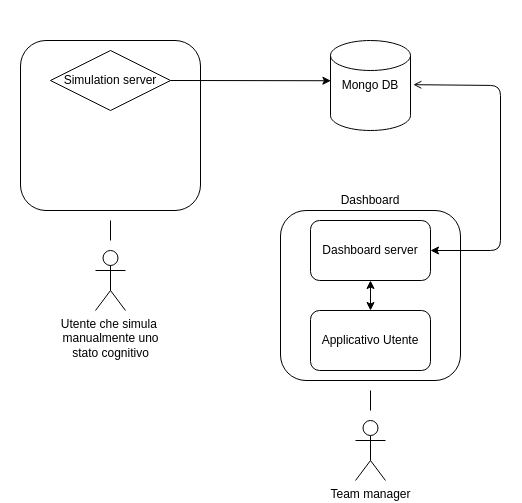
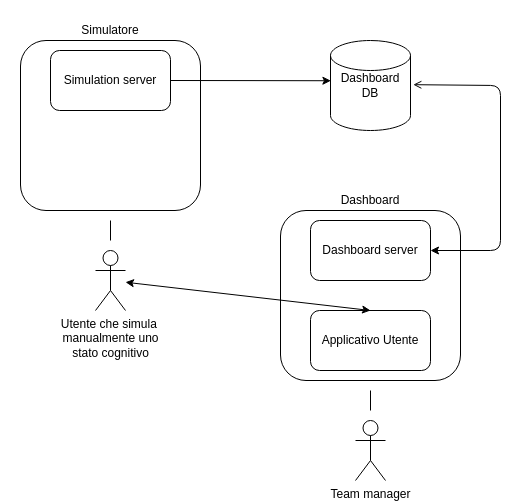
node "Simulatore": added
node "Simulation server": shape diamond -> rounded rectangle
node "Mongo DB": label "Mongo DB" -> "Dashboard DB"
edge "Dashboard server" -- "Applicativo Utente": now "Utente che simula manualmente uno stato cognitivo" -- "Applicativo Utente"
